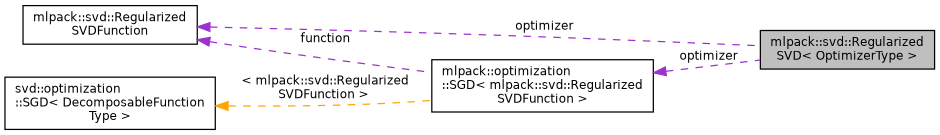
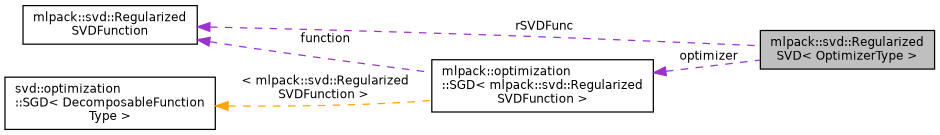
edge "mlpack::svd::Regularized SVD< OptimizerType >" -> "mlpack::svd::Regularized SVDFunction": label " optimizer" -> " rSVDFunc"
